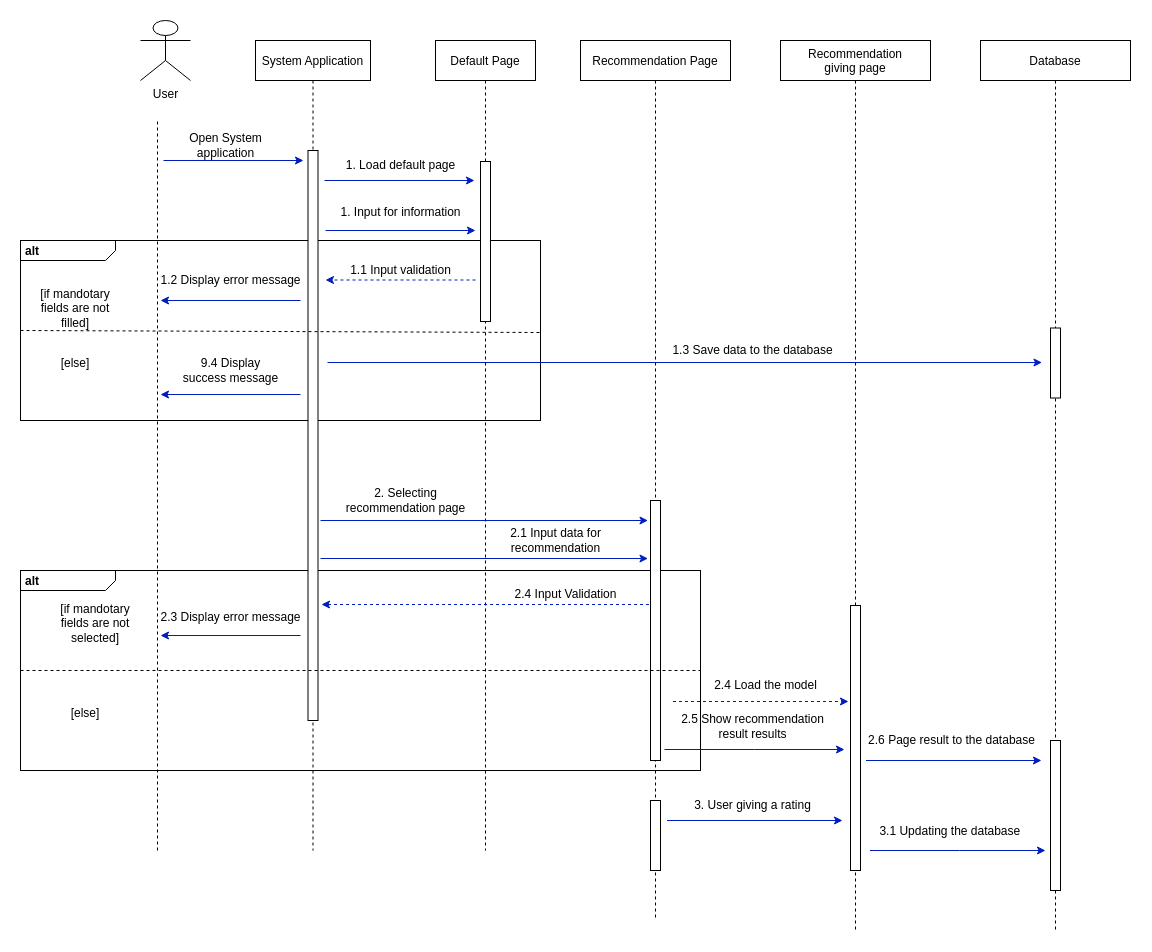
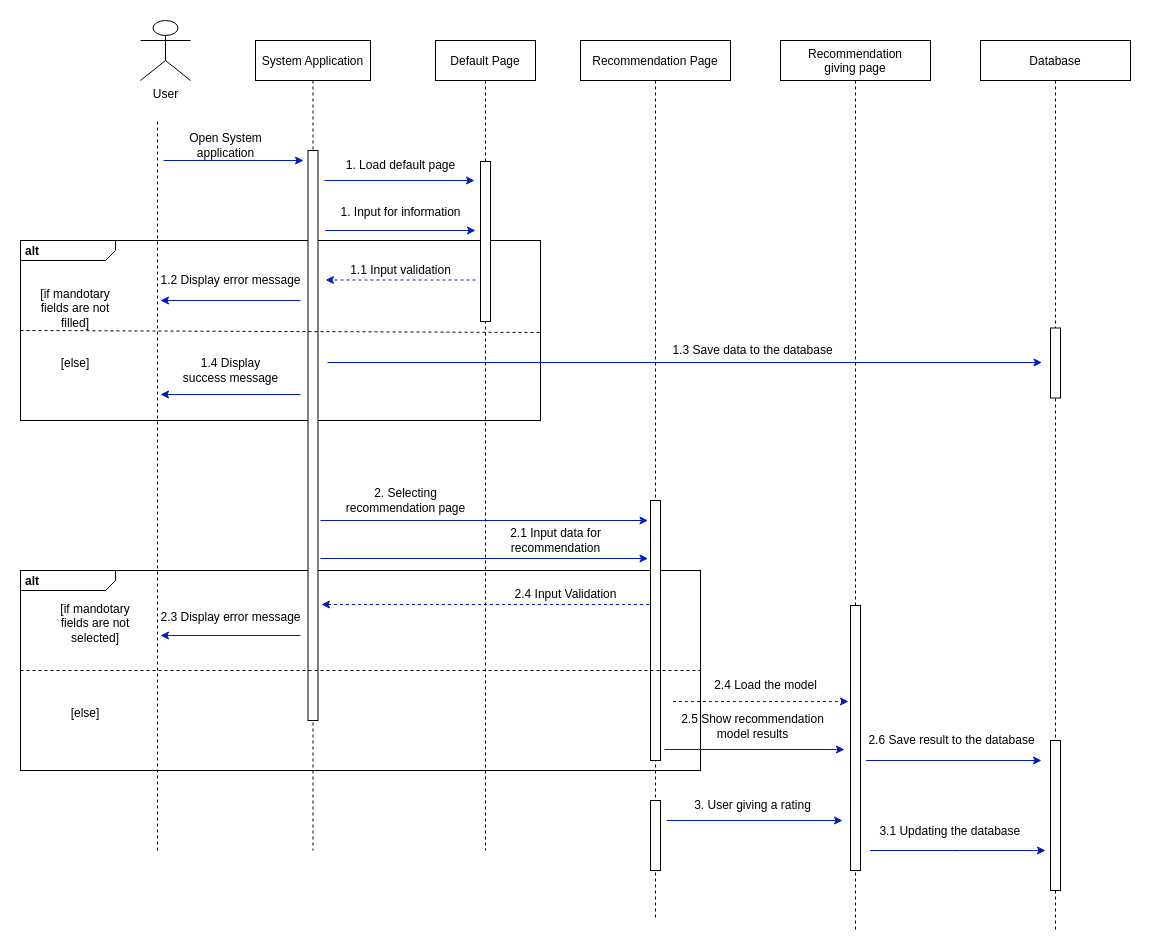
node "9.4 Display success message": label "9.4 Display success message" -> "1.4 Display success message"
node "2.5 Show recommendation result results": label "2.5 Show recommendation result results" -> "2.5 Show recommendation model results"
node "2.6 Page result to the database": label "2.6 Page result to the database" -> "2.6 Save result to the database"
